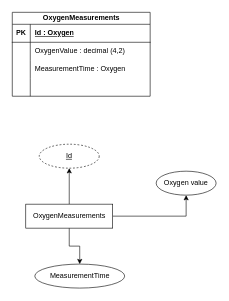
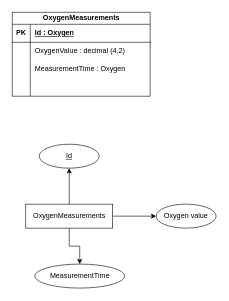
node "Id": style dashed -> solid
node "Oxygen value": moved (186, 183) -> (186, 216)
